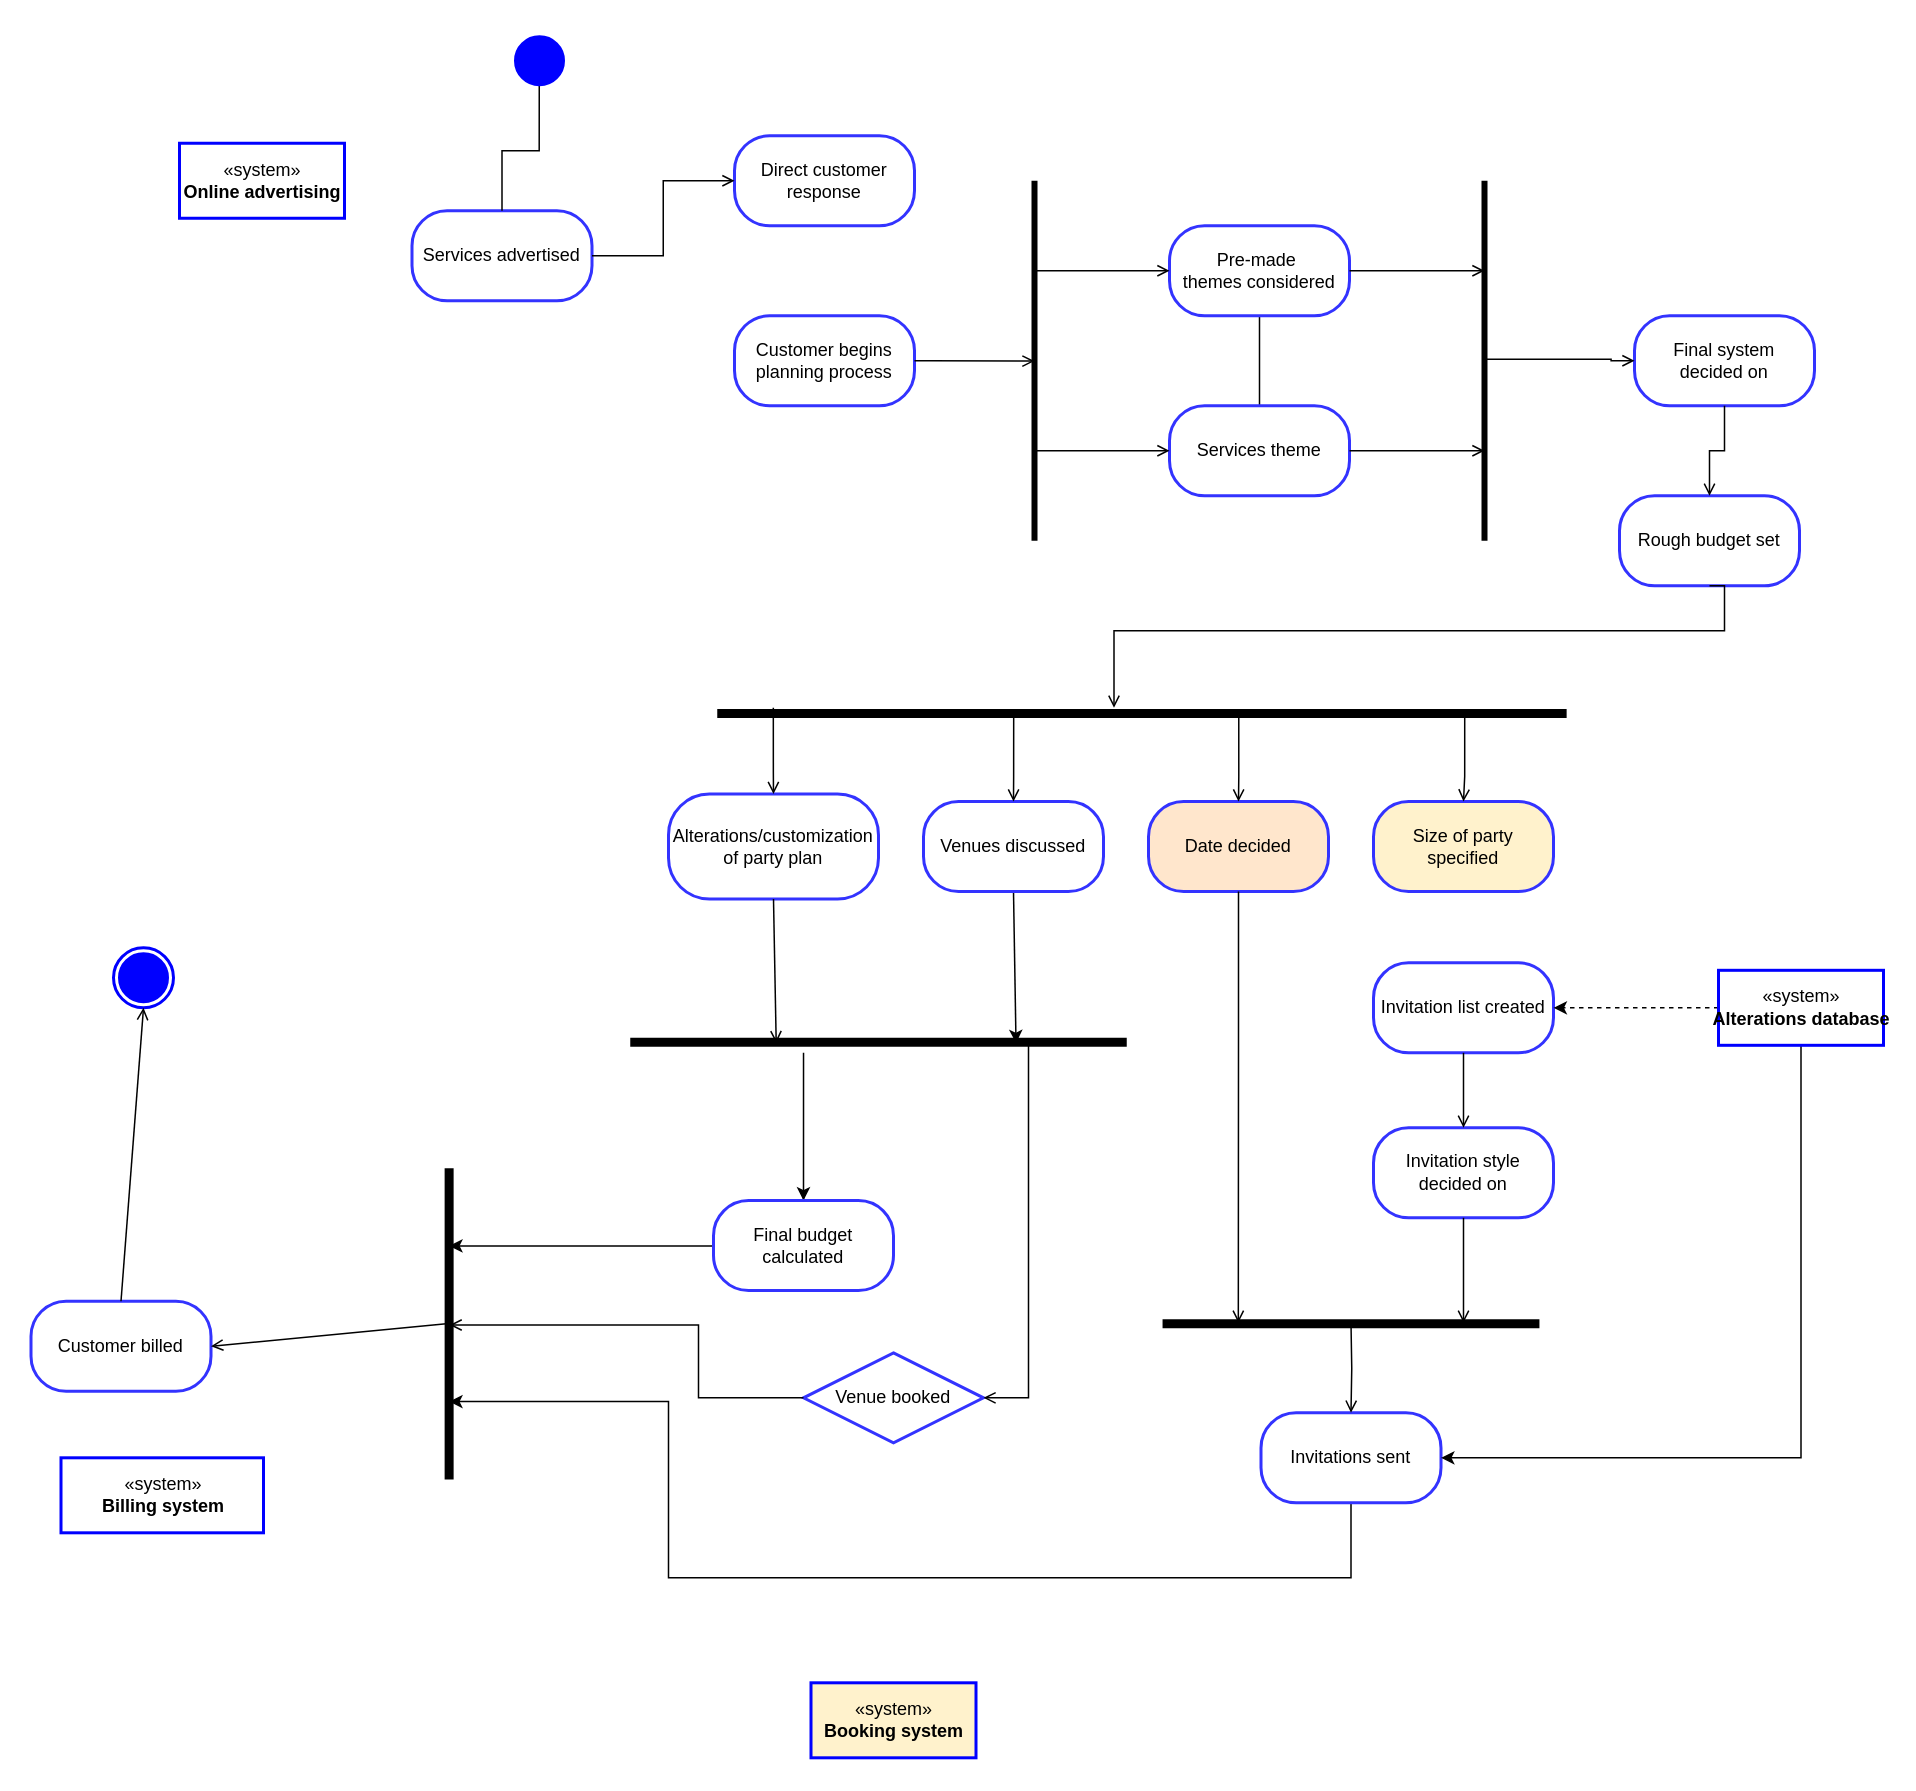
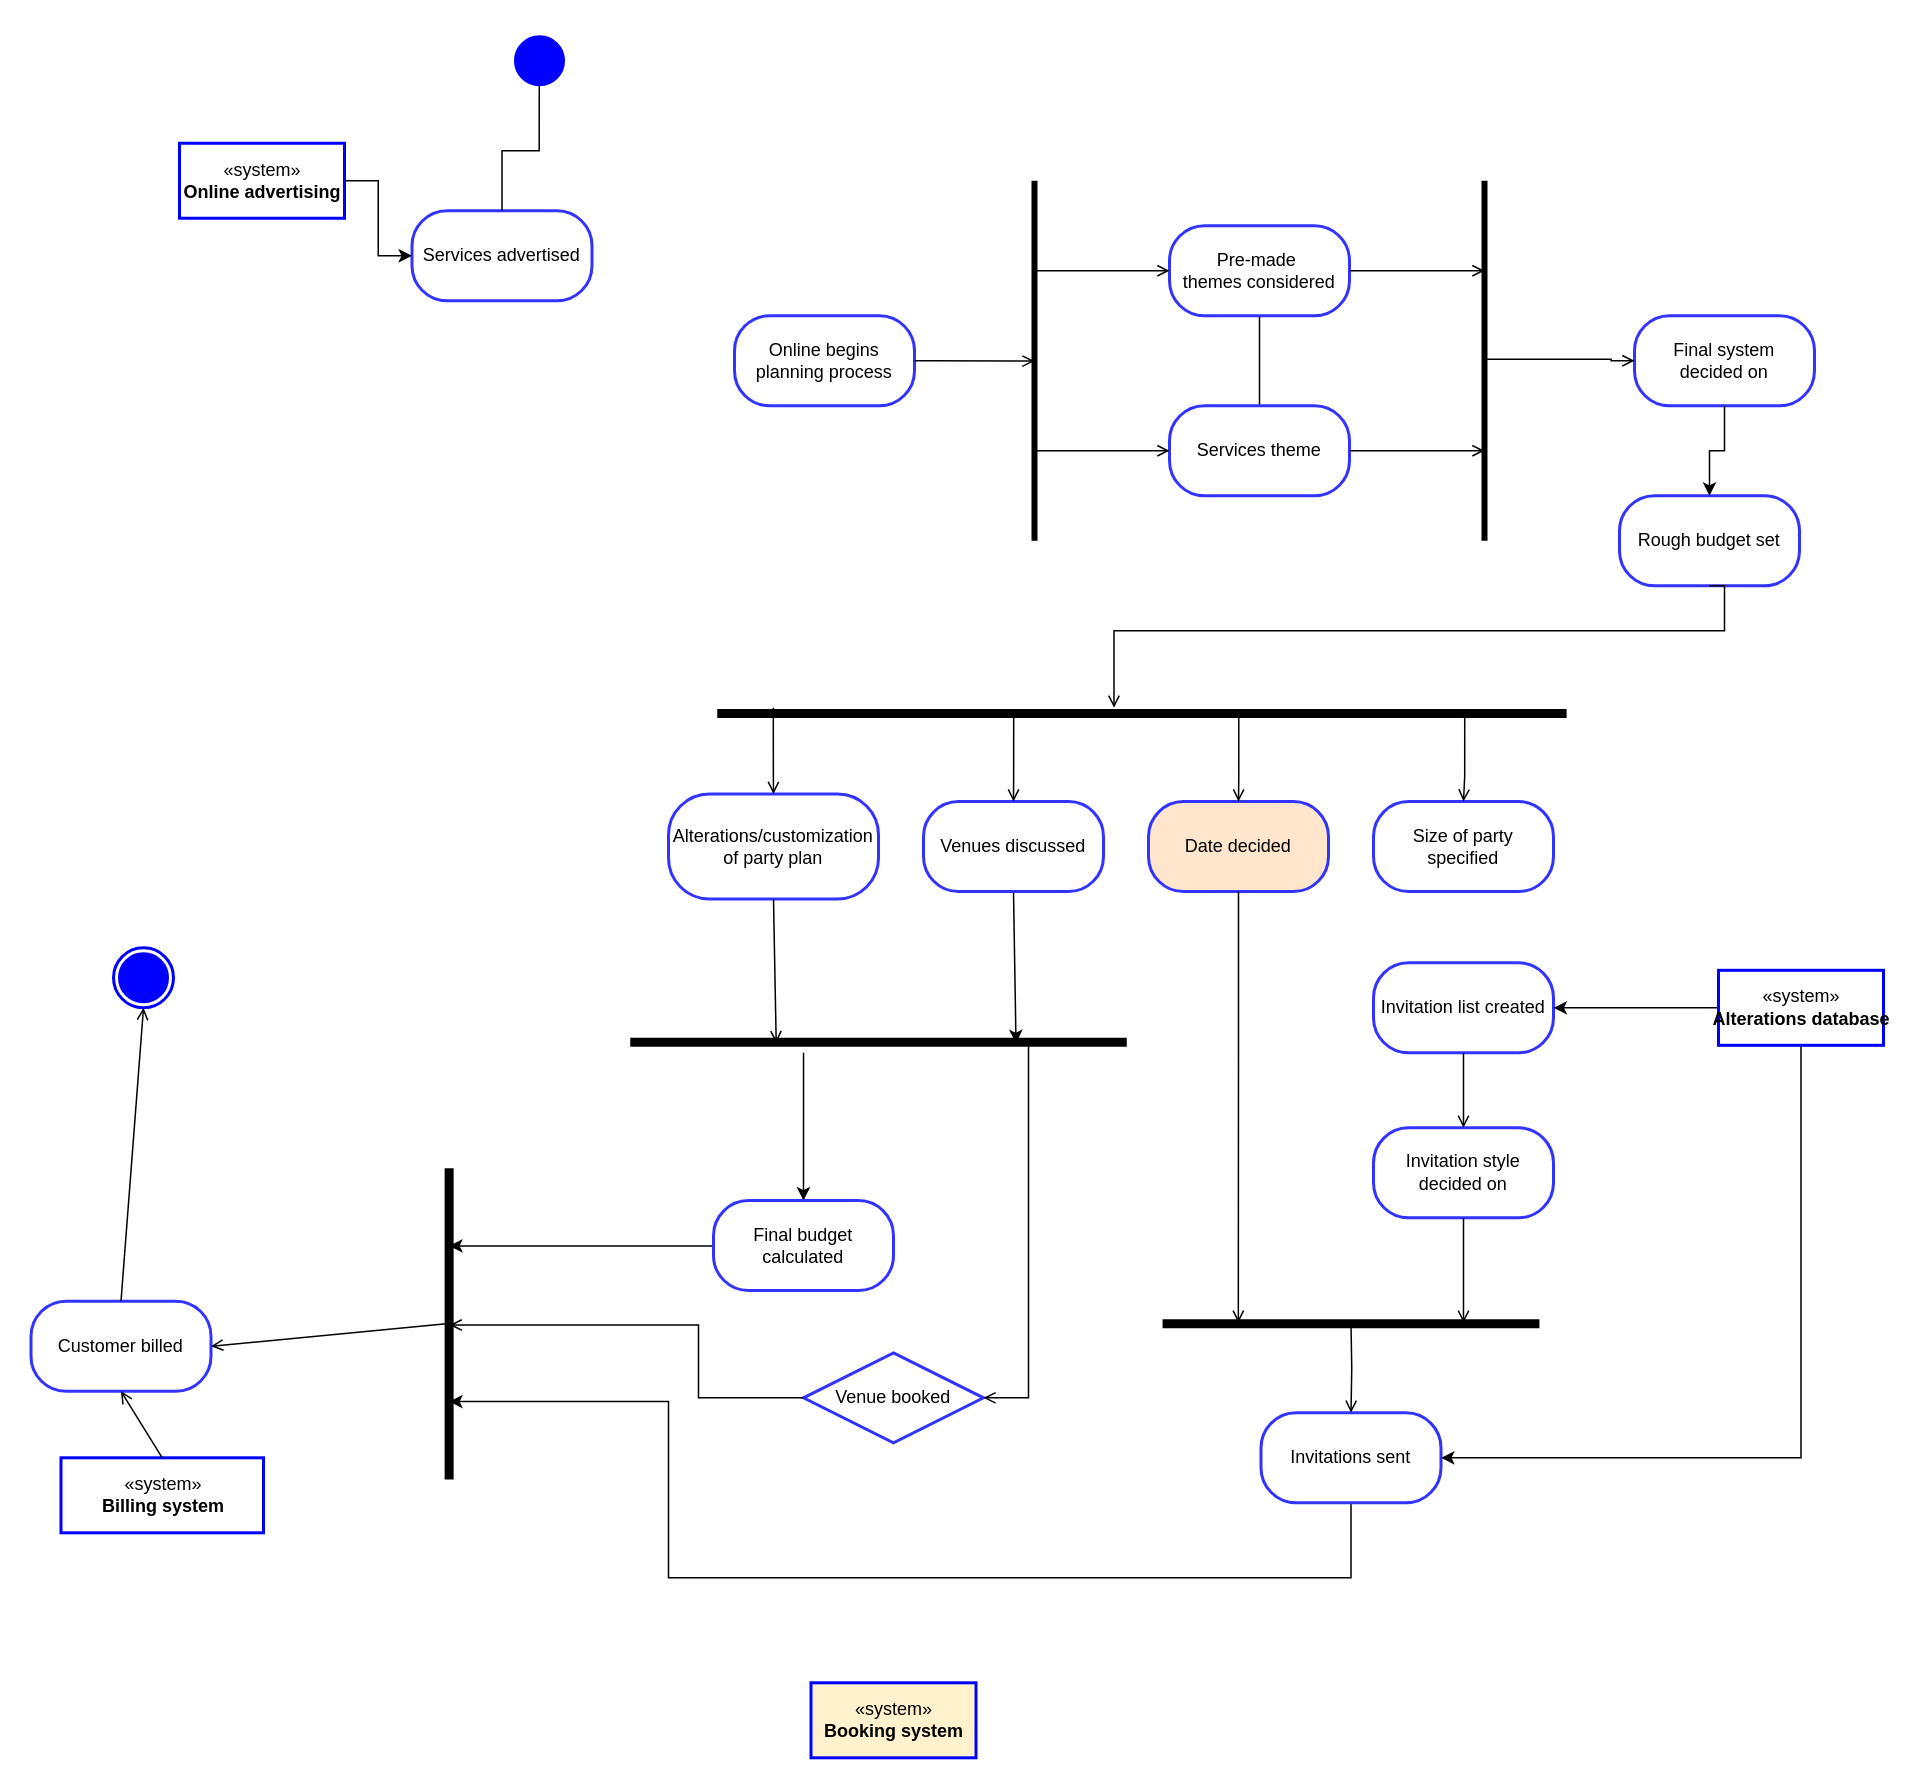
node "Direct customer response": removed
edge "«system» Online advertising" -> "Services advertised": added
edge "Services advertised" -> "Direct customer response": removed
node "Customer begins planning process": label "Customer begins planning process" -> "Online begins planning process"
edge "Final system decided on" -> "Rough budget set": arrowhead open -> classic
node "Size of party specified": fillcolor #fff2cc -> #ffffff
edge "«system» Alterations database" -> "Invitation list created": style dashed -> solid
edge "«system» Billing system" -> "Customer billed": added
